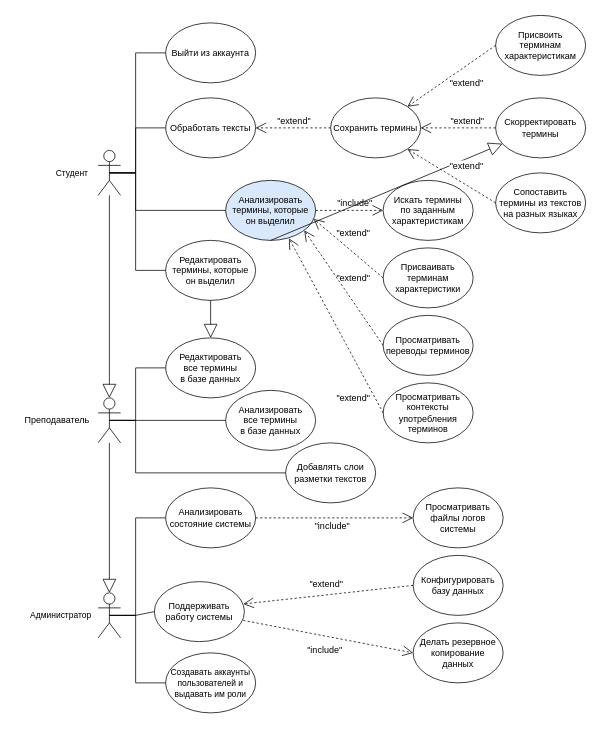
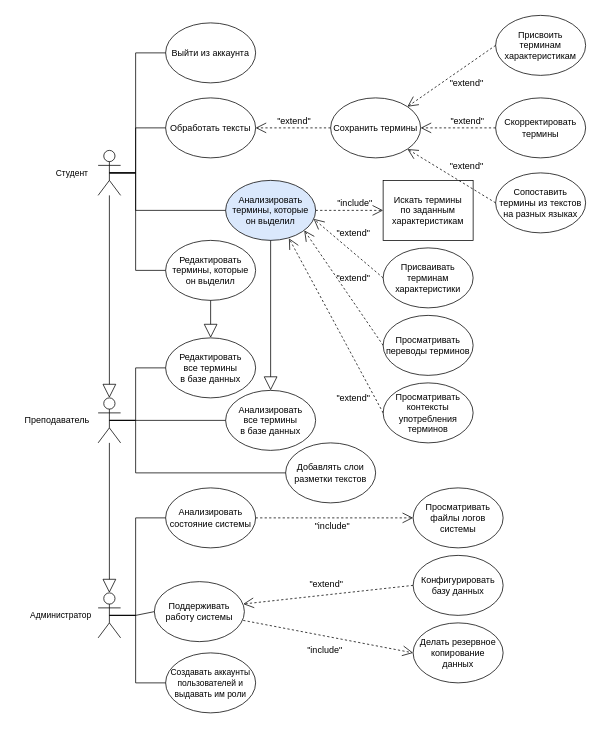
edge "Анализировать термины, которые он выделил" -> "Скорректировать термины": now "Анализировать термины, которые он выделил" -> "Анализировать все термины в базе данных"
node "Искать термины по заданным характеристикам": shape ellipse -> rectangle
